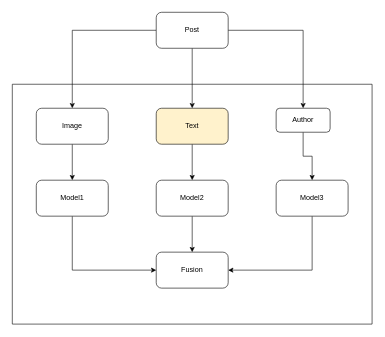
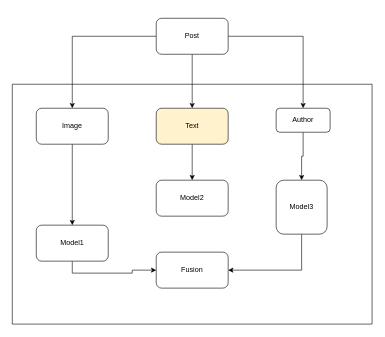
node "Post": moved (192, 30) -> (192, 36)
node "Model1": moved (72, 198) -> (72, 243)
node "Model3": size 72x36 -> 51x54
edge "Model2" -> "Fusion": removed
